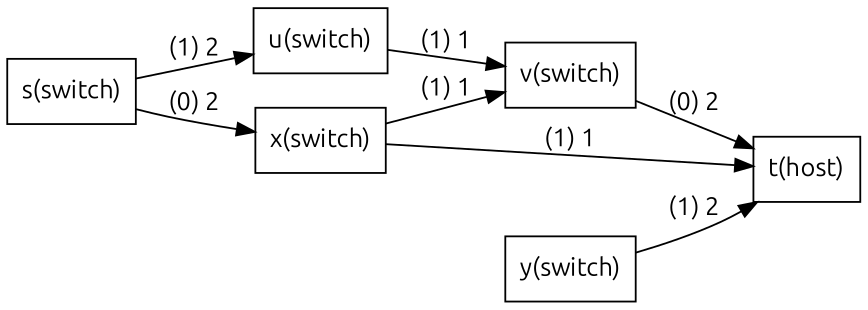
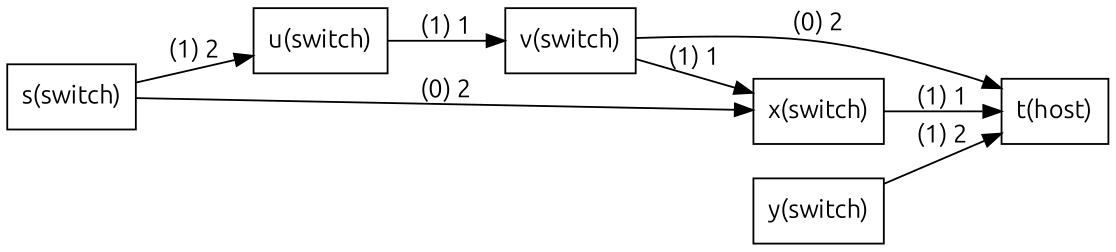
edge "x(switch)" -> "v(switch)": reversed
